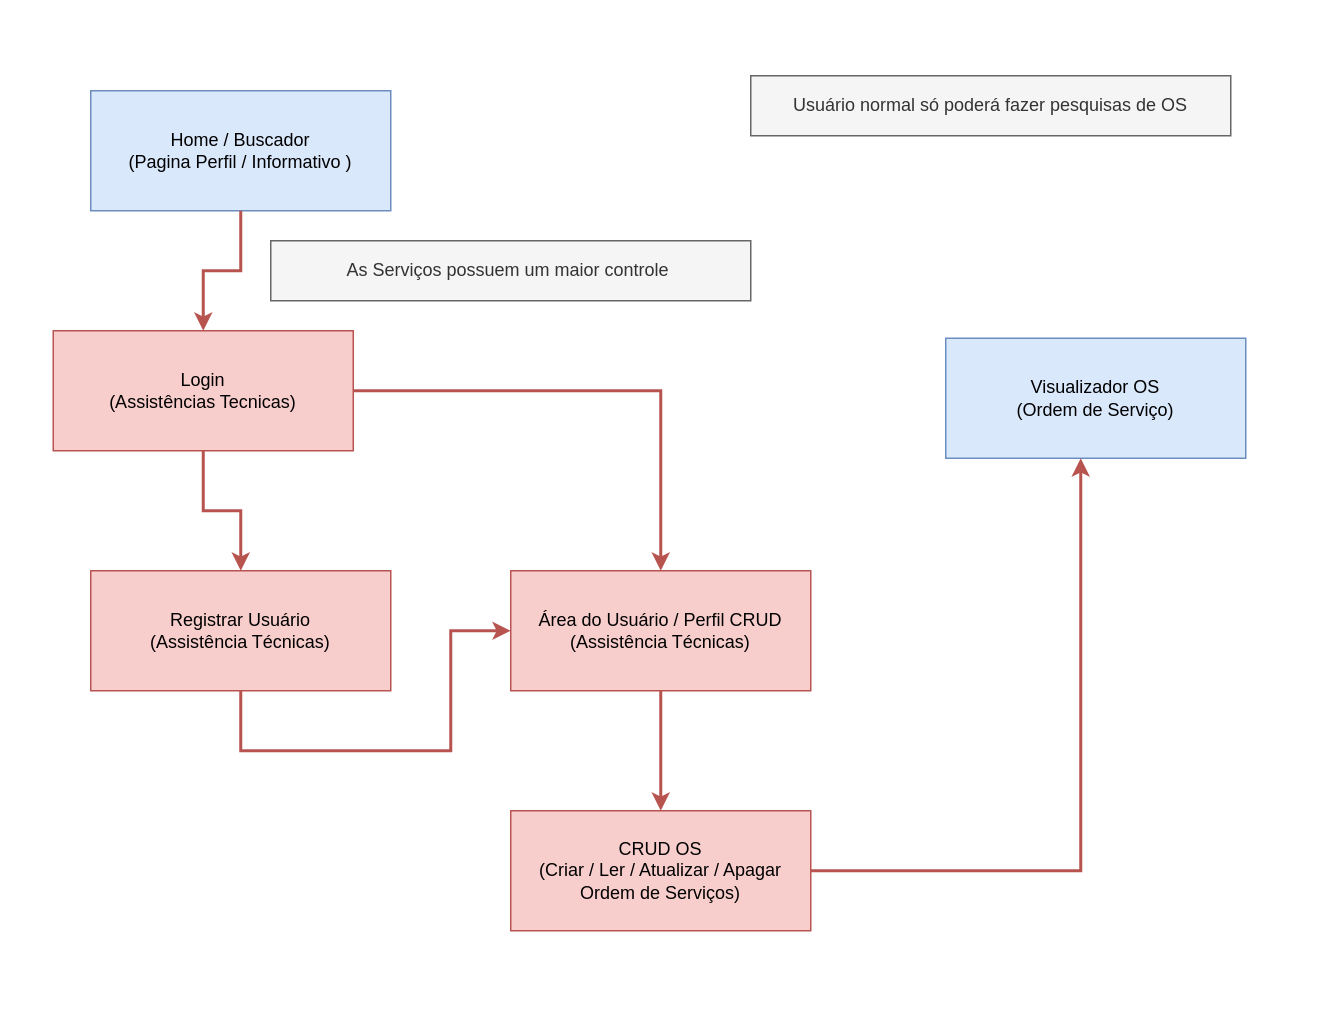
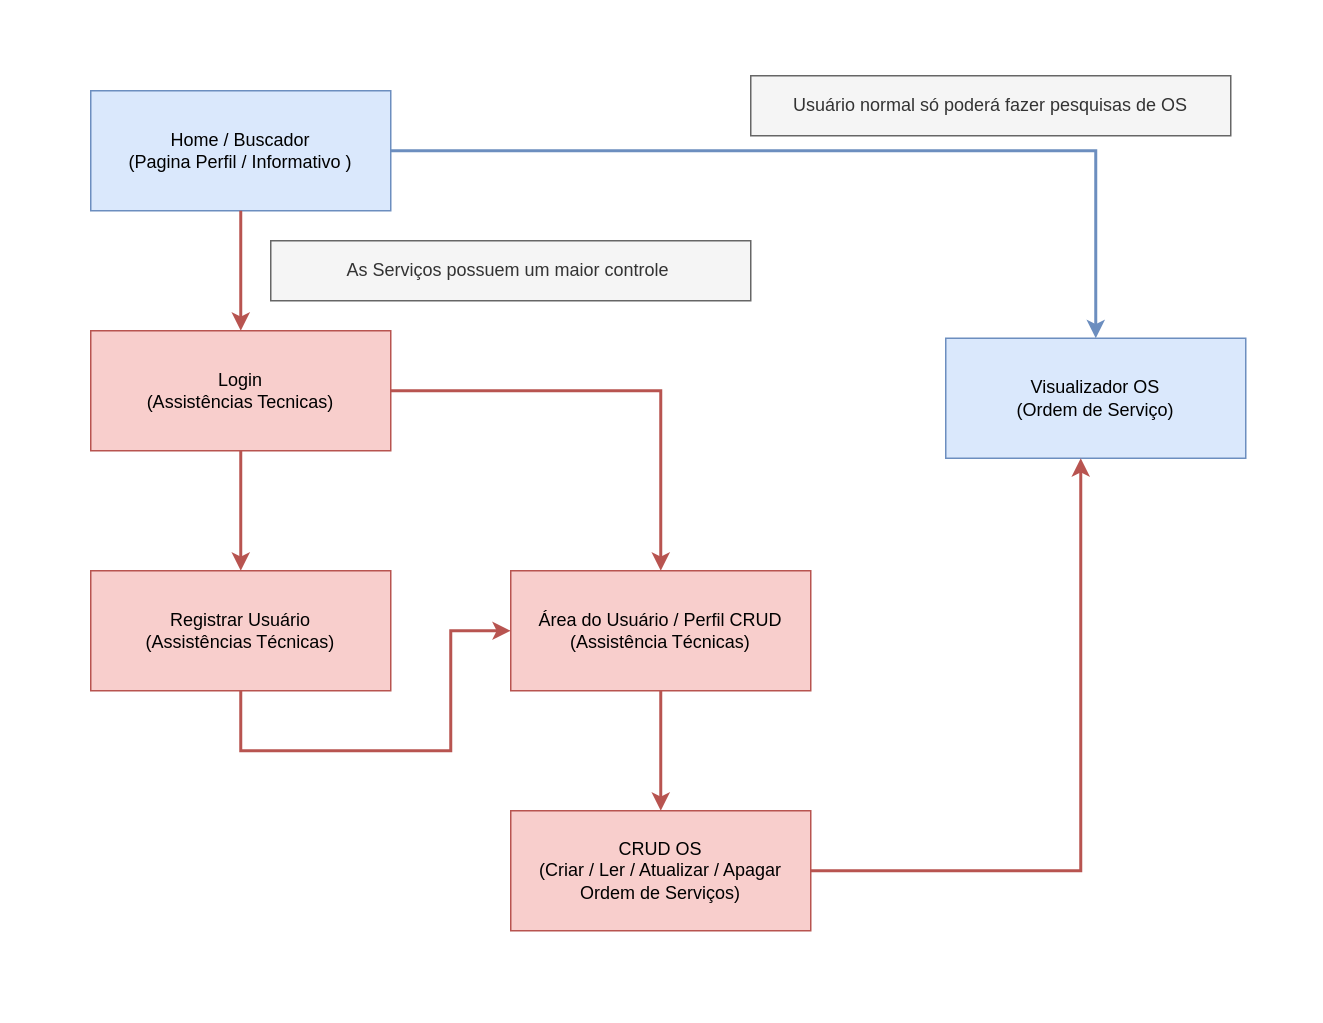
edge "Home / Buscador (Pagina Perfil / Informativo )" -> "Visualizador OS (Ordem de Serviço)": added
node "Login (Assistências Tecnicas)": moved (203, 391) -> (241, 391)
node "Registrar Usuário (Assistência Técnicas)": label "Registrar Usuário (Assistência Técnicas)" -> "Registrar Usuário (Assistências Técnicas)"
